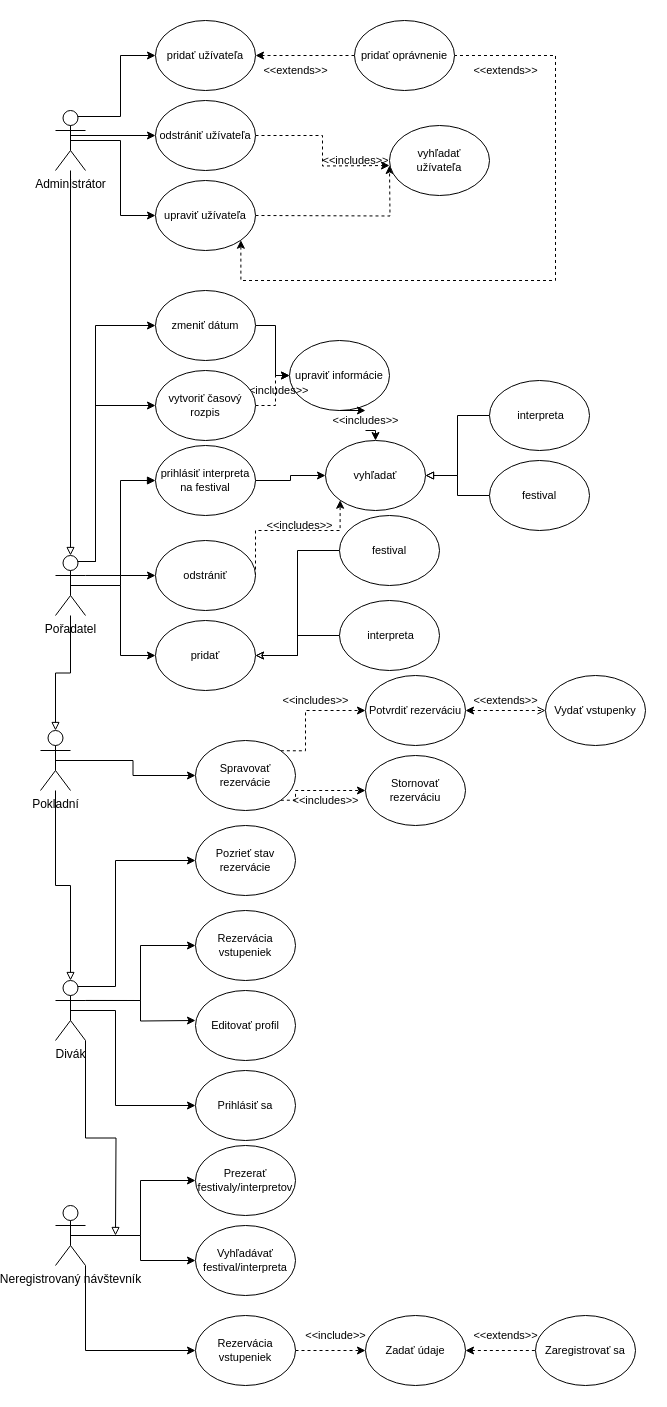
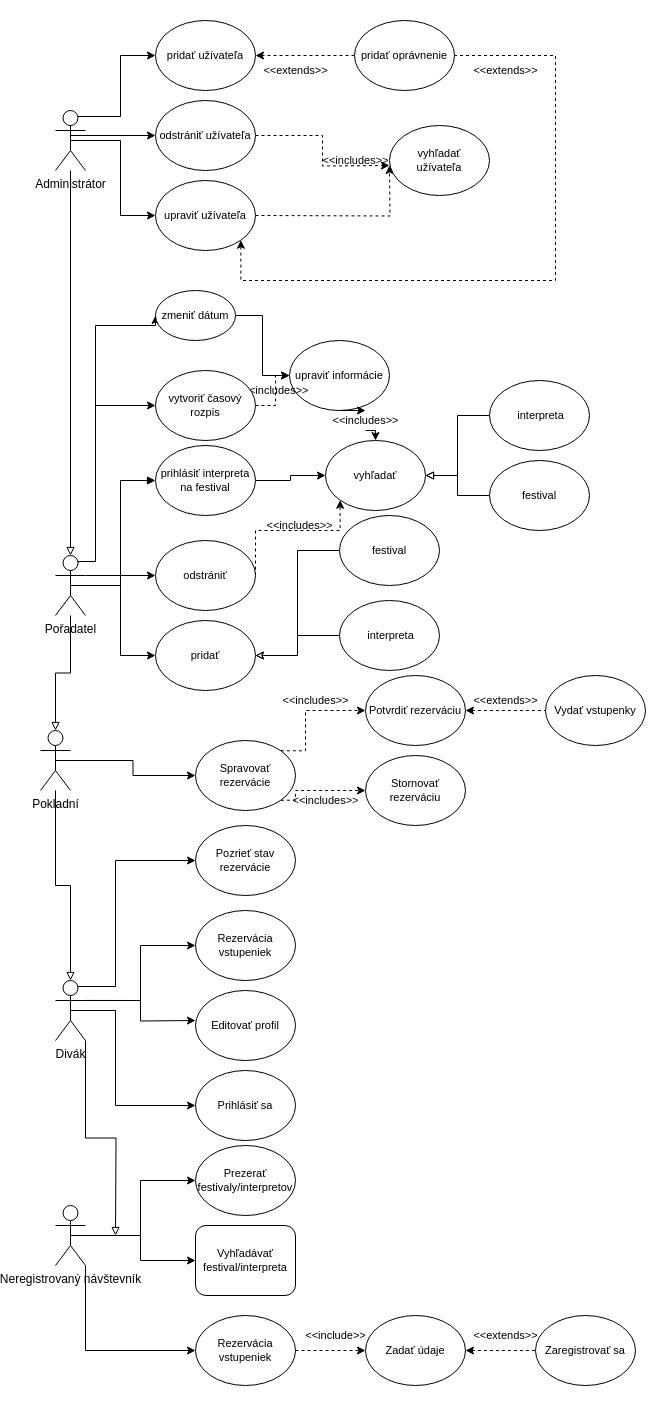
node "zmeniť dátum": size 100x70 -> 80x50
edge "Potvrdiť rezerváciu" -- "Vydať vstupenky": arrowhead open -> none
node "Vyhľadávať festival/interpreta": shape ellipse -> rounded rectangle
